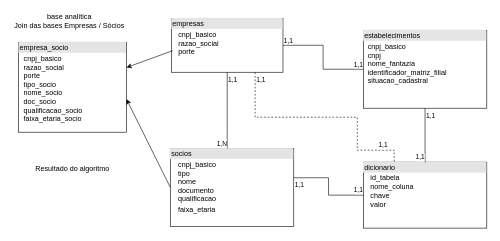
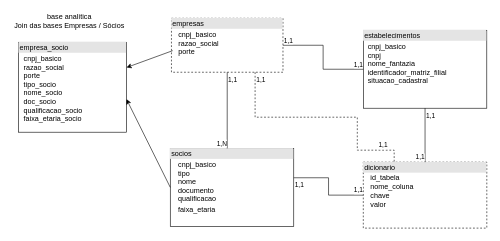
node "empresas cnpj_basico razao_social porte": style solid -> dashed
node "Resultado do algoritmo": removed
node "dicionario id_tabela nome_coluna chave valor": style solid -> dashed
